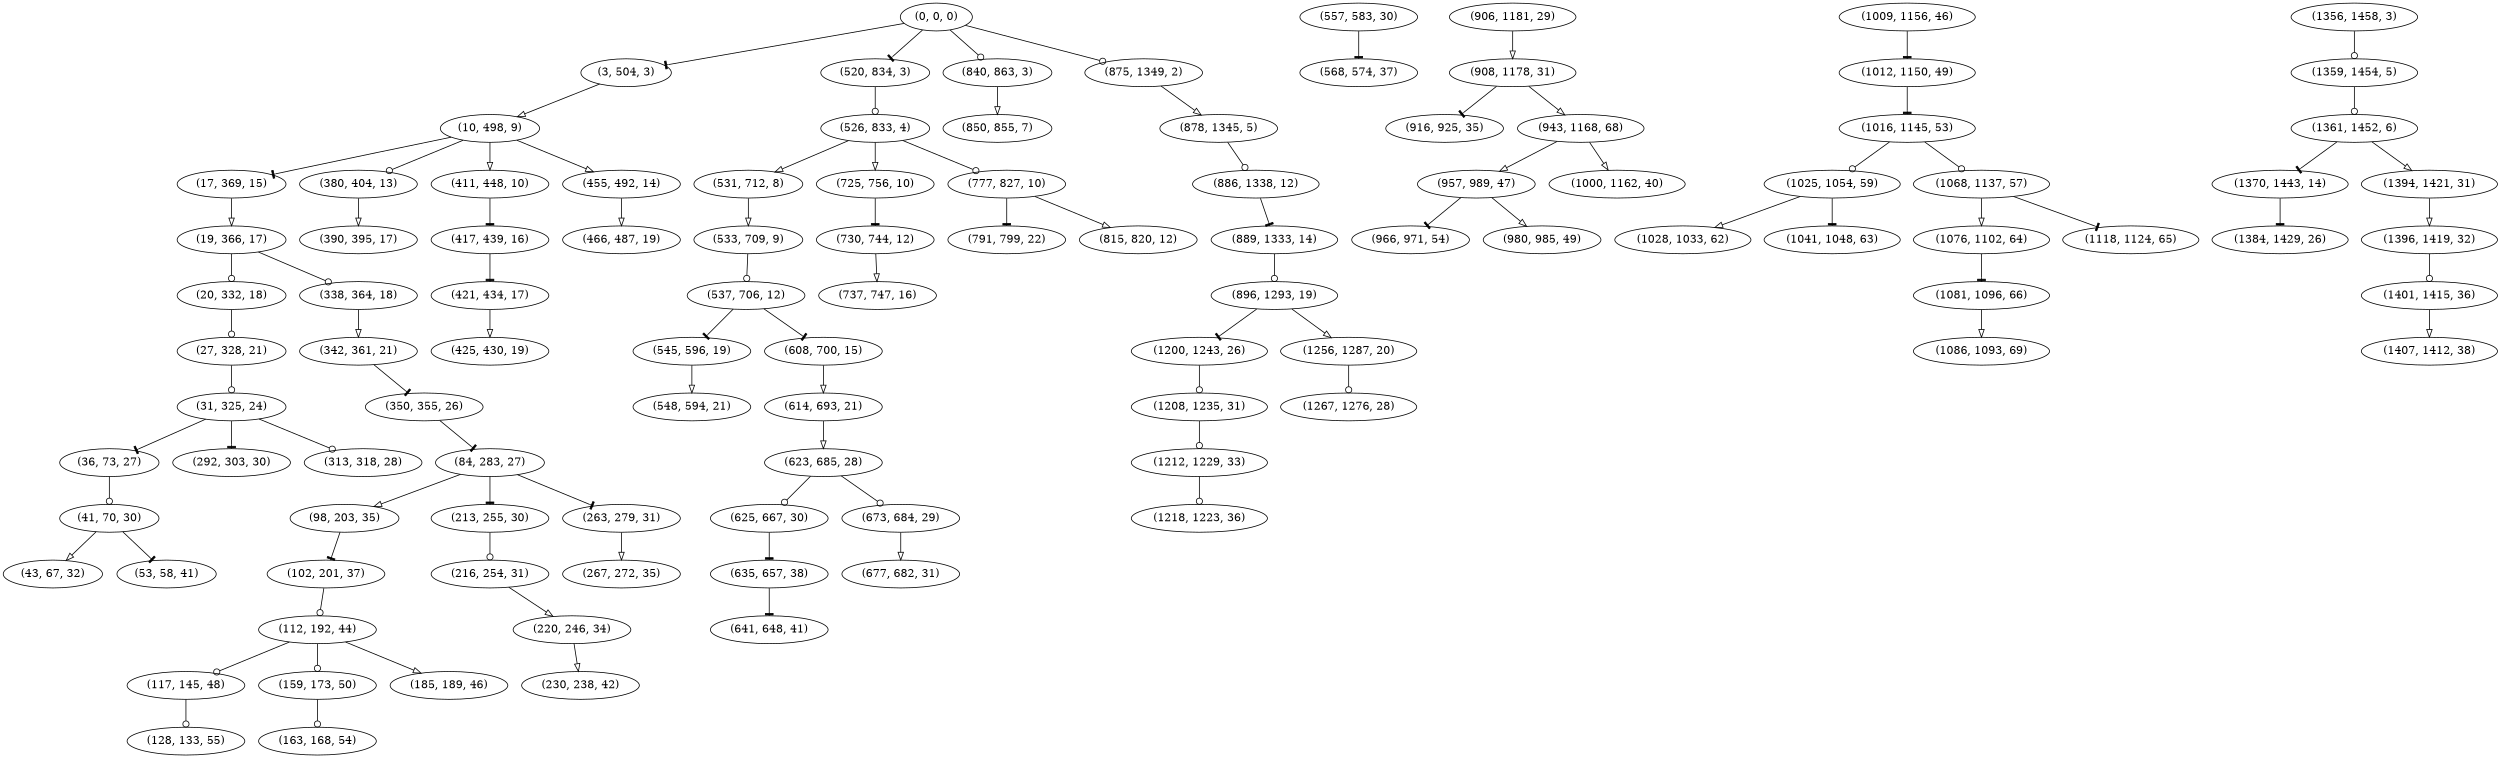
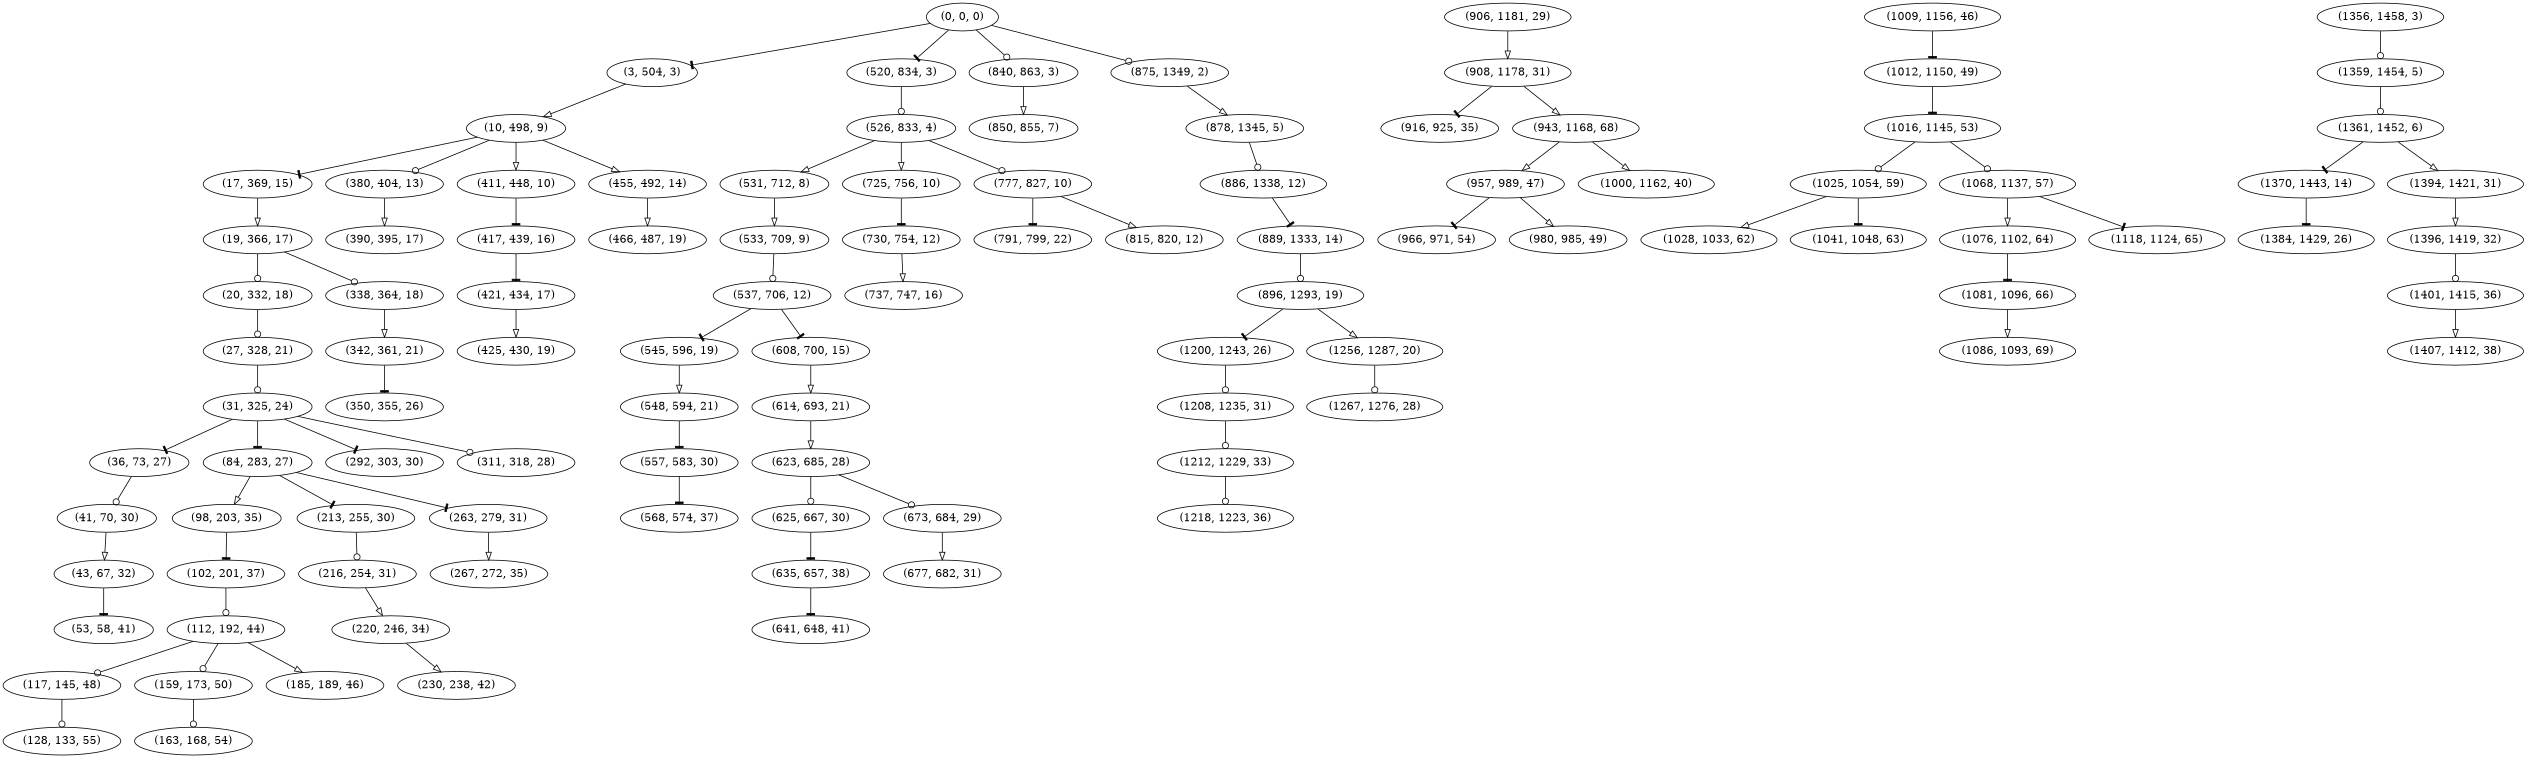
node "(730, 744, 12)": label "(730, 744, 12)" -> "(730, 754, 12)"
edge "(548, 594, 21)" -> "(557, 583, 30)": added
edge "(350, 355, 26)" -> "(84, 283, 27)": now "(31, 325, 24)" -> "(84, 283, 27)"
node "(313, 318, 28)": label "(313, 318, 28)" -> "(311, 318, 28)"
edge "(41, 70, 30)" -> "(53, 58, 41)": now "(43, 67, 32)" -> "(53, 58, 41)"
